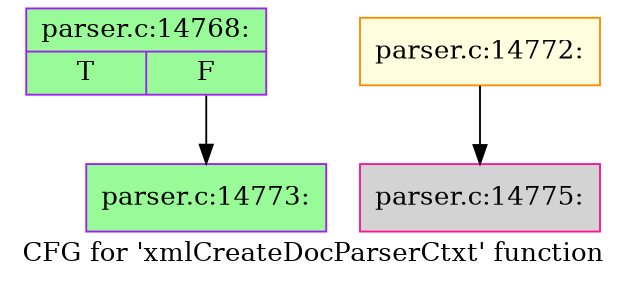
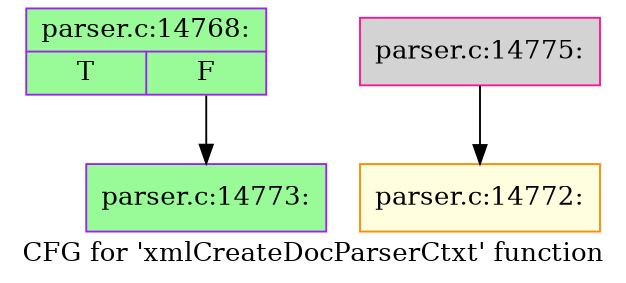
edge "parser.c:14772:" -> "parser.c:14775:": reversed
